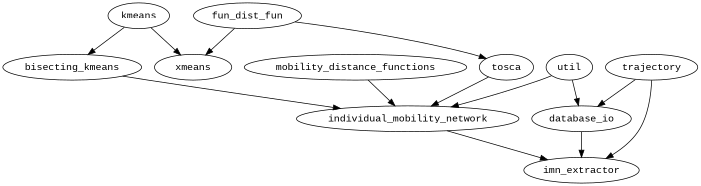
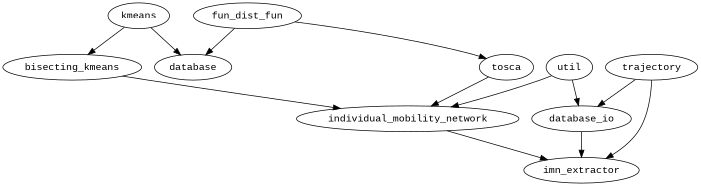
node "xmeans": label "xmeans" -> "database"
node "mobility_distance_functions": removed
